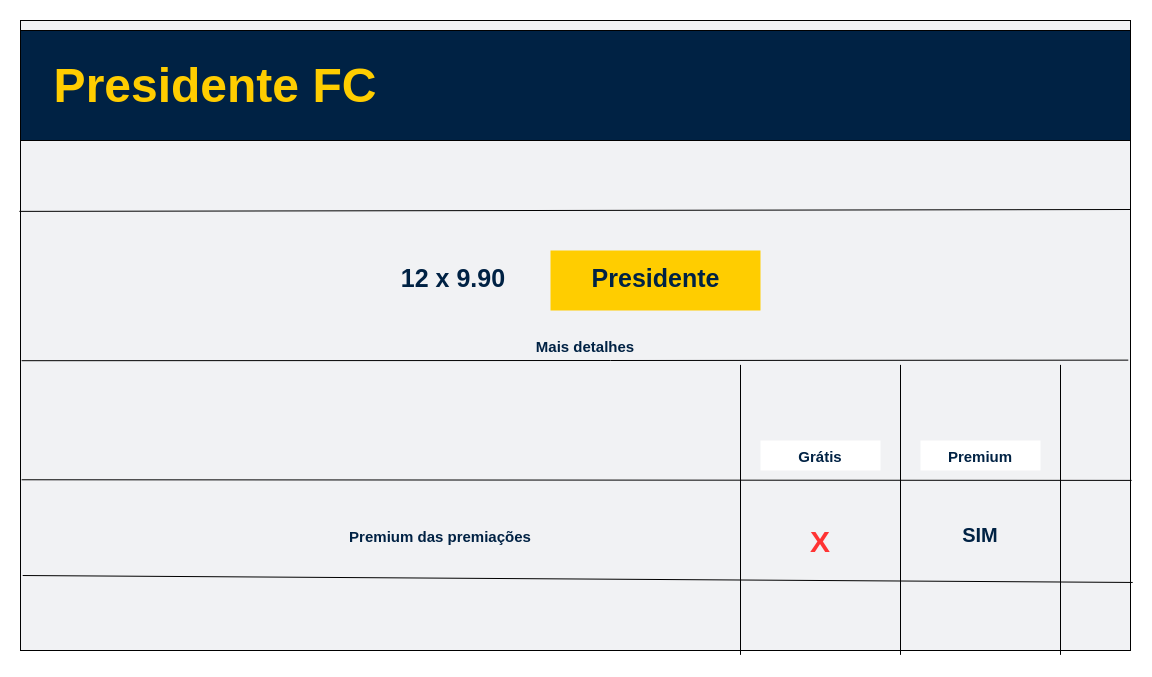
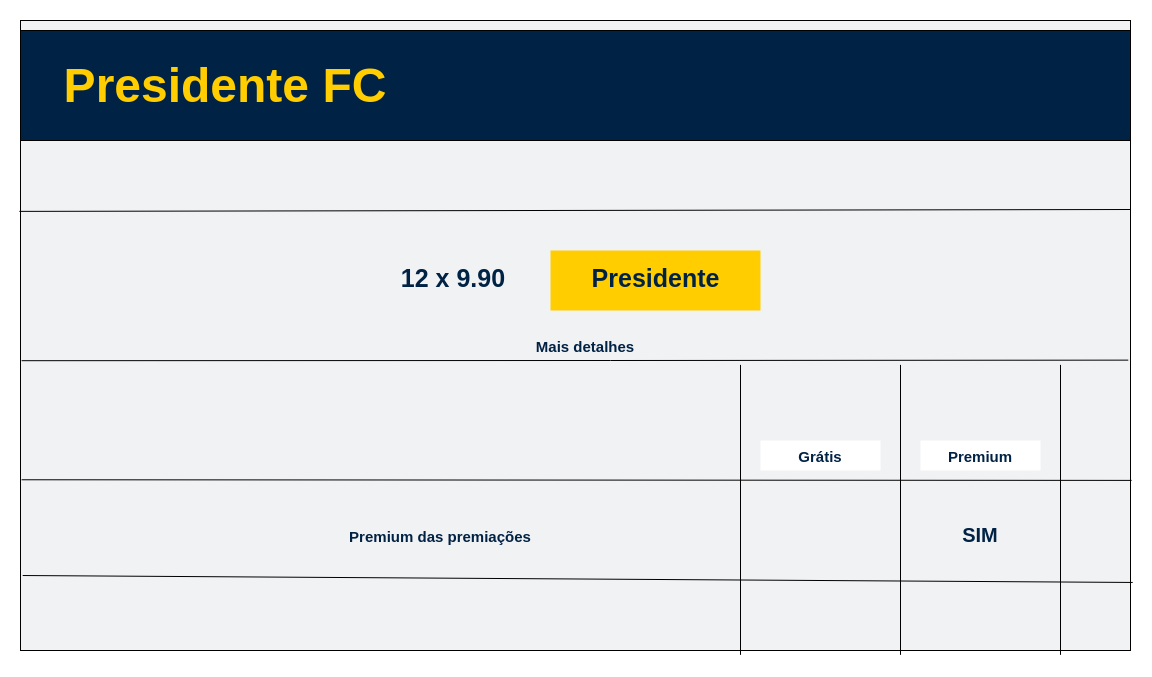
node "Presidente FC": moved (216, 86) -> (226, 86)
node "X": removed
